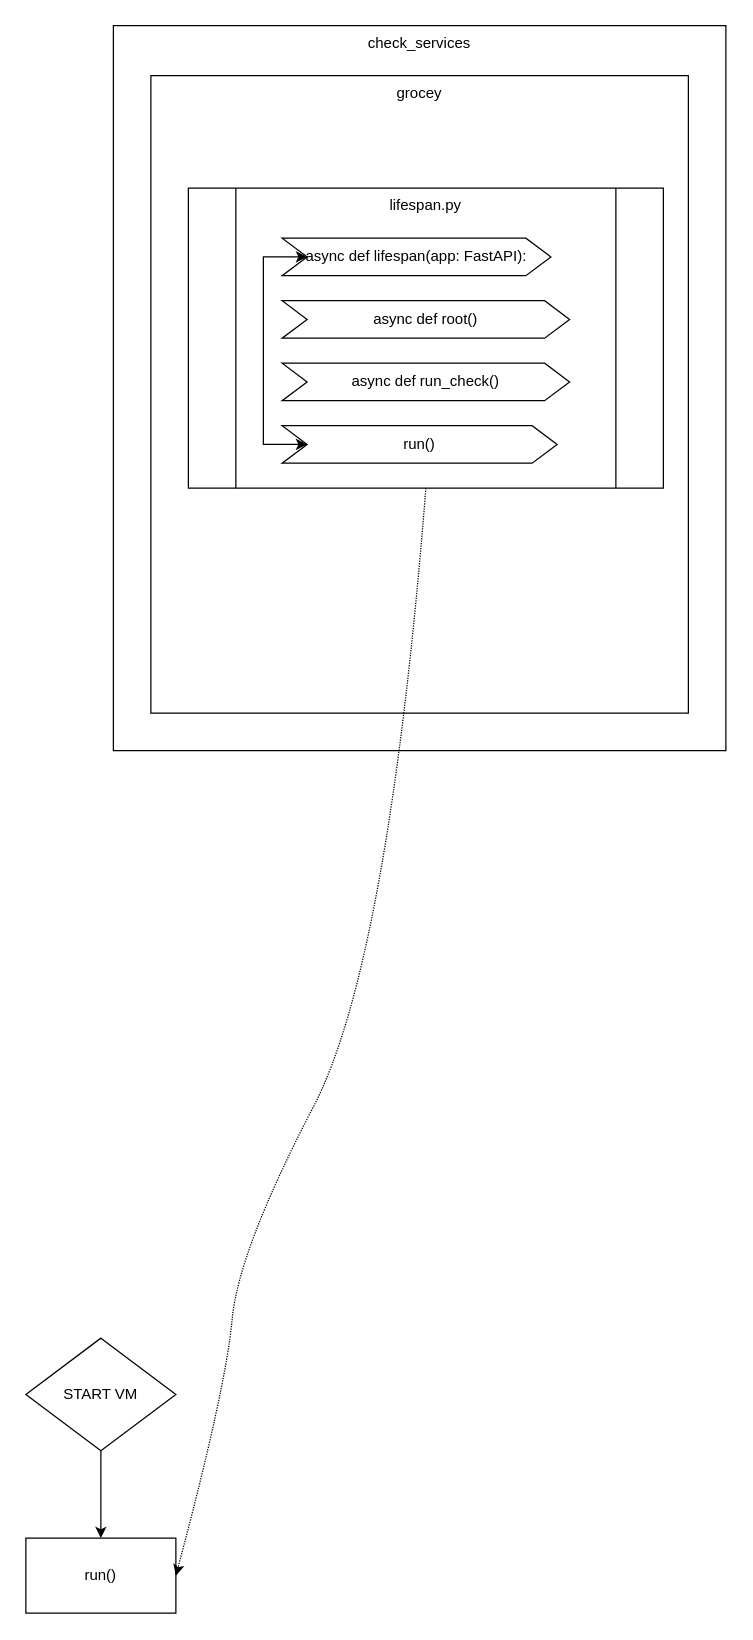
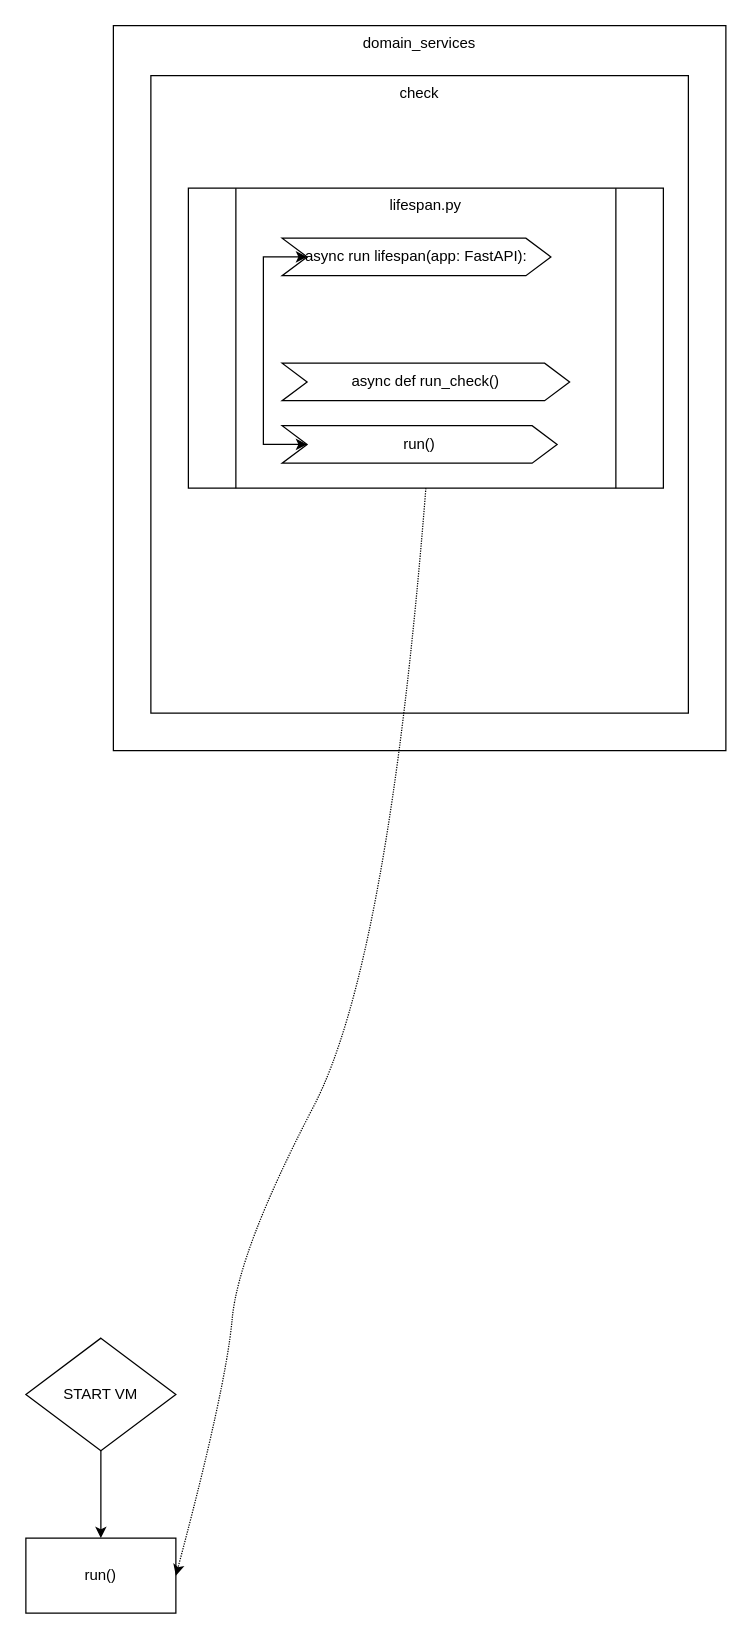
node "check_services": label "check_services" -> "domain_services"
node "grocey": label "grocey" -> "check"
node "async def lifespan(app: FastAPI):": label "async def lifespan(app: FastAPI):" -> "async run lifespan(app: FastAPI):"
node "async def root()": removed
